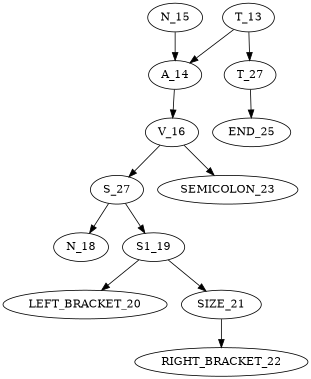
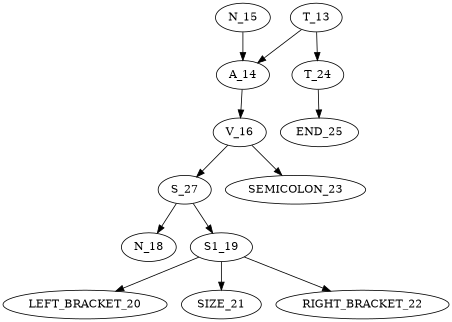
node "T_27": label "T_27" -> "T_24"
edge "SIZE_21" -> "RIGHT_BRACKET_22": now "S1_19" -> "RIGHT_BRACKET_22"
